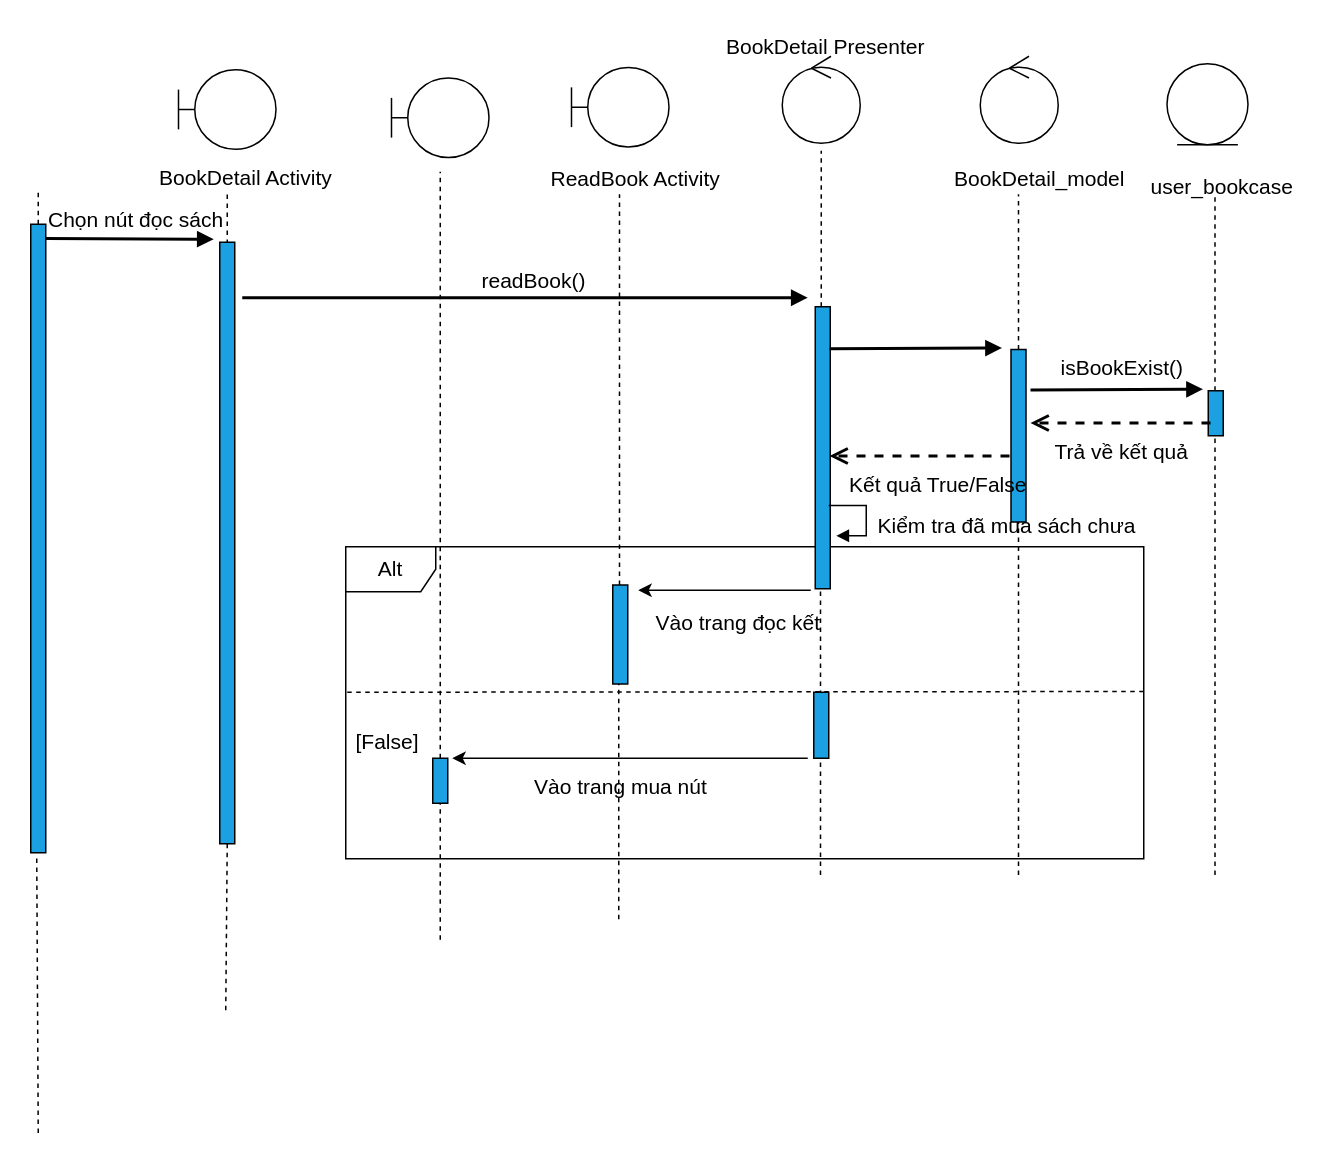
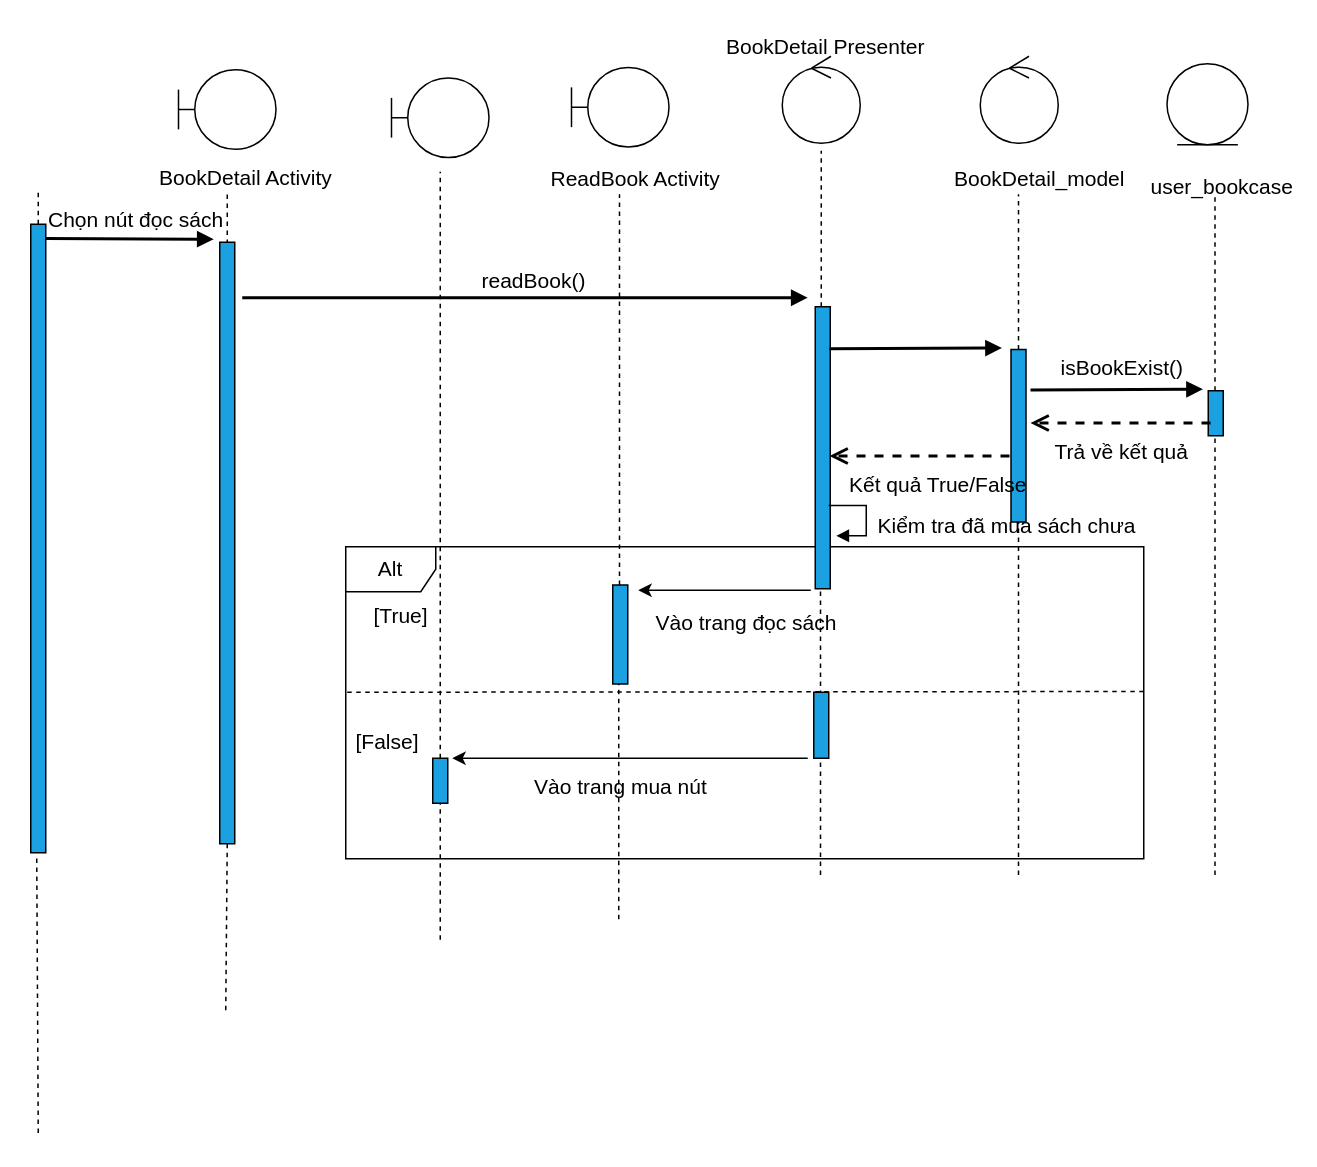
node "[True]": added
node "Vào trang đọc kết": label "Vào trang đọc kết" -> "Vào trang đọc sách"
